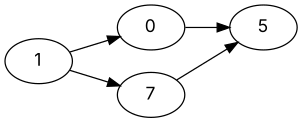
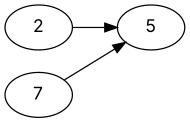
node "0": label "0" -> "2"
node "1": removed
